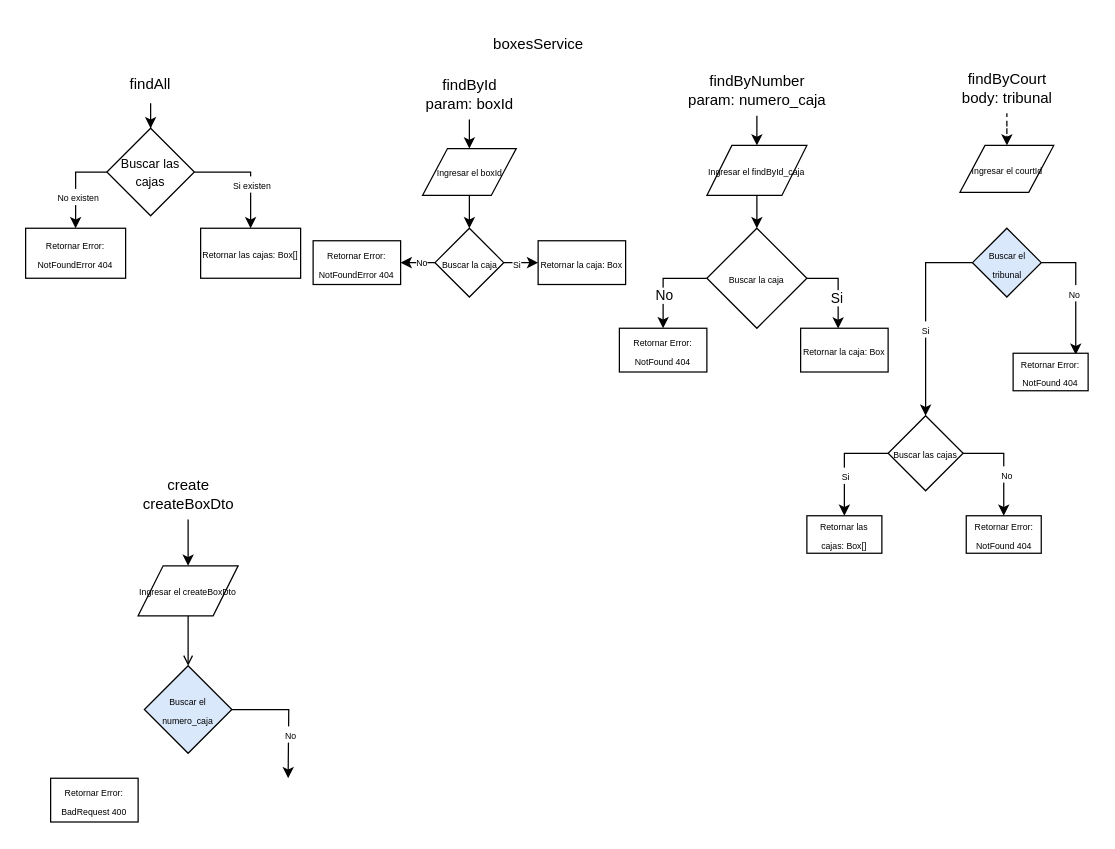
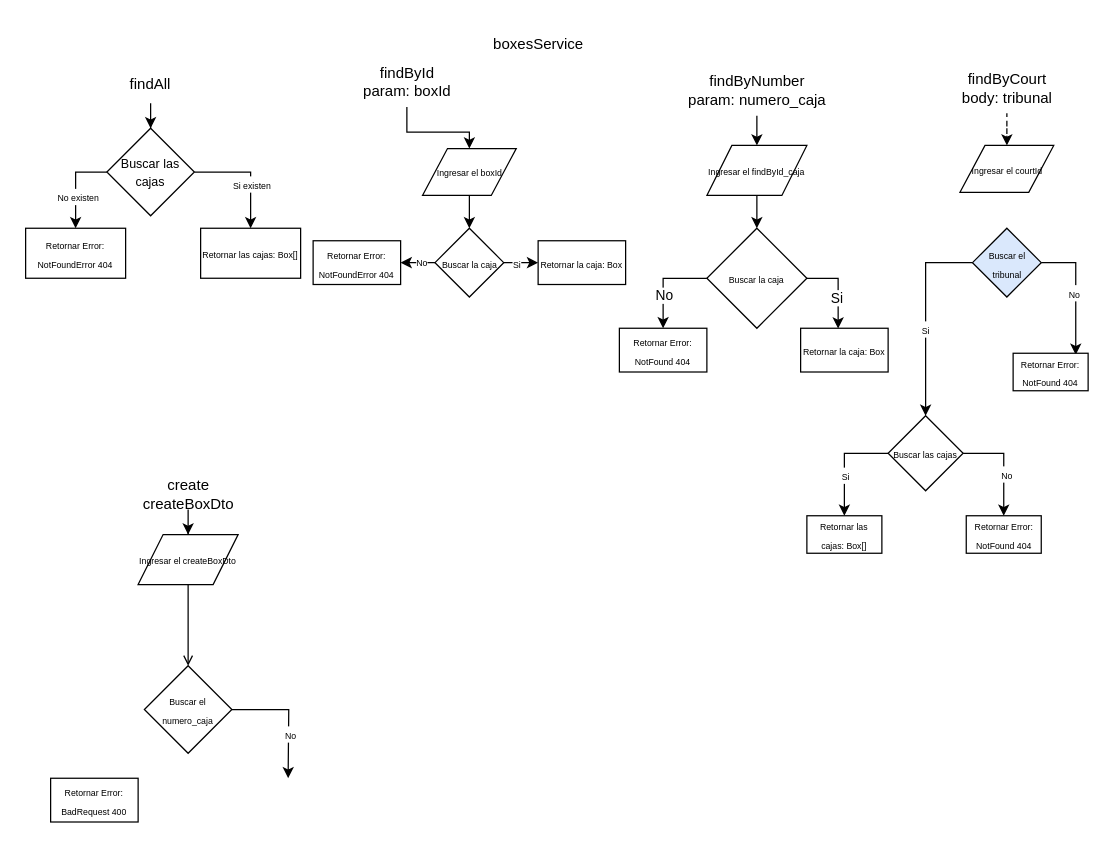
node "findById param: boxId": moved (469, 94) -> (407, 82)
node "Ingresar el createBoxDto": moved (188, 591) -> (188, 559)
node "Buscar el numero_caja": fillcolor #dae8fc -> #ffffff
